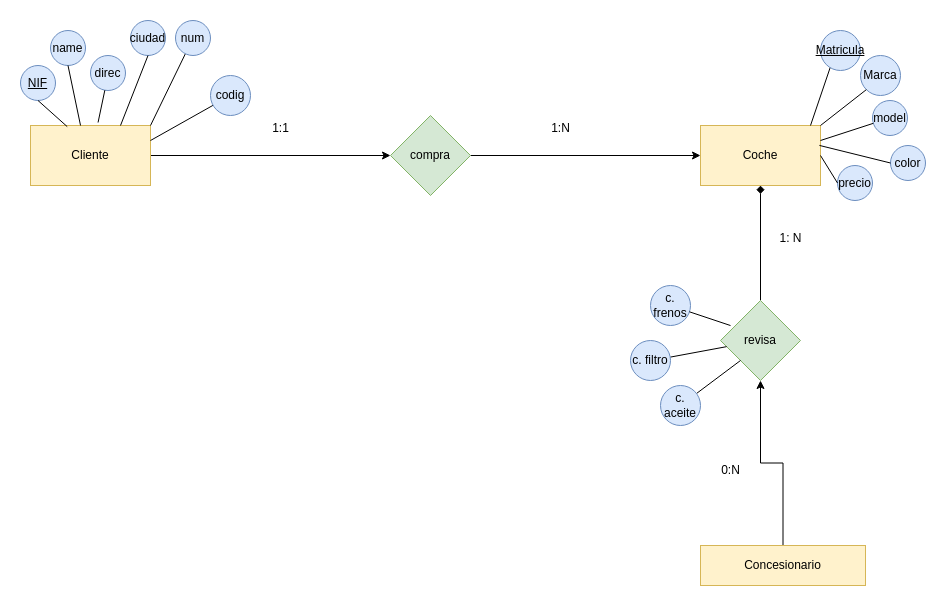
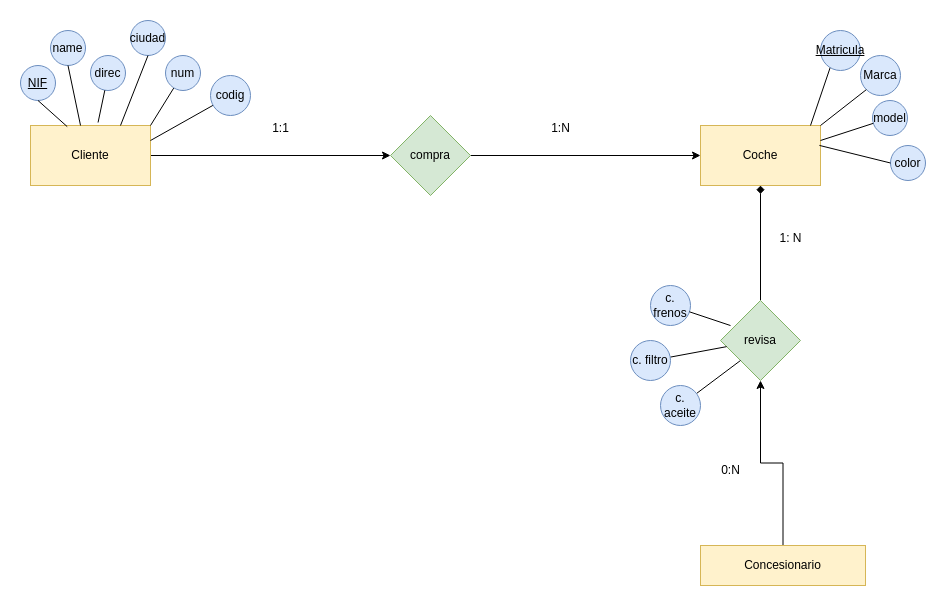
node "num": moved (193, 38) -> (183, 73)
edge "Coche" -- "precio": removed
node "precio": removed
